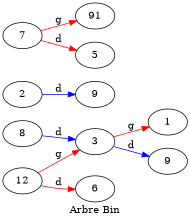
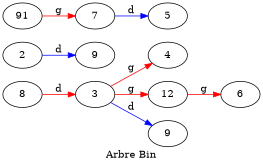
edge "7" -> "91": reversed
edge "7" -> "5": color red -> blue
node "1": label "1" -> "4"
edge "8" -> "3": color blue -> red
edge "12" -> "3": reversed
edge "12" -> "6": label "d" -> "g"
